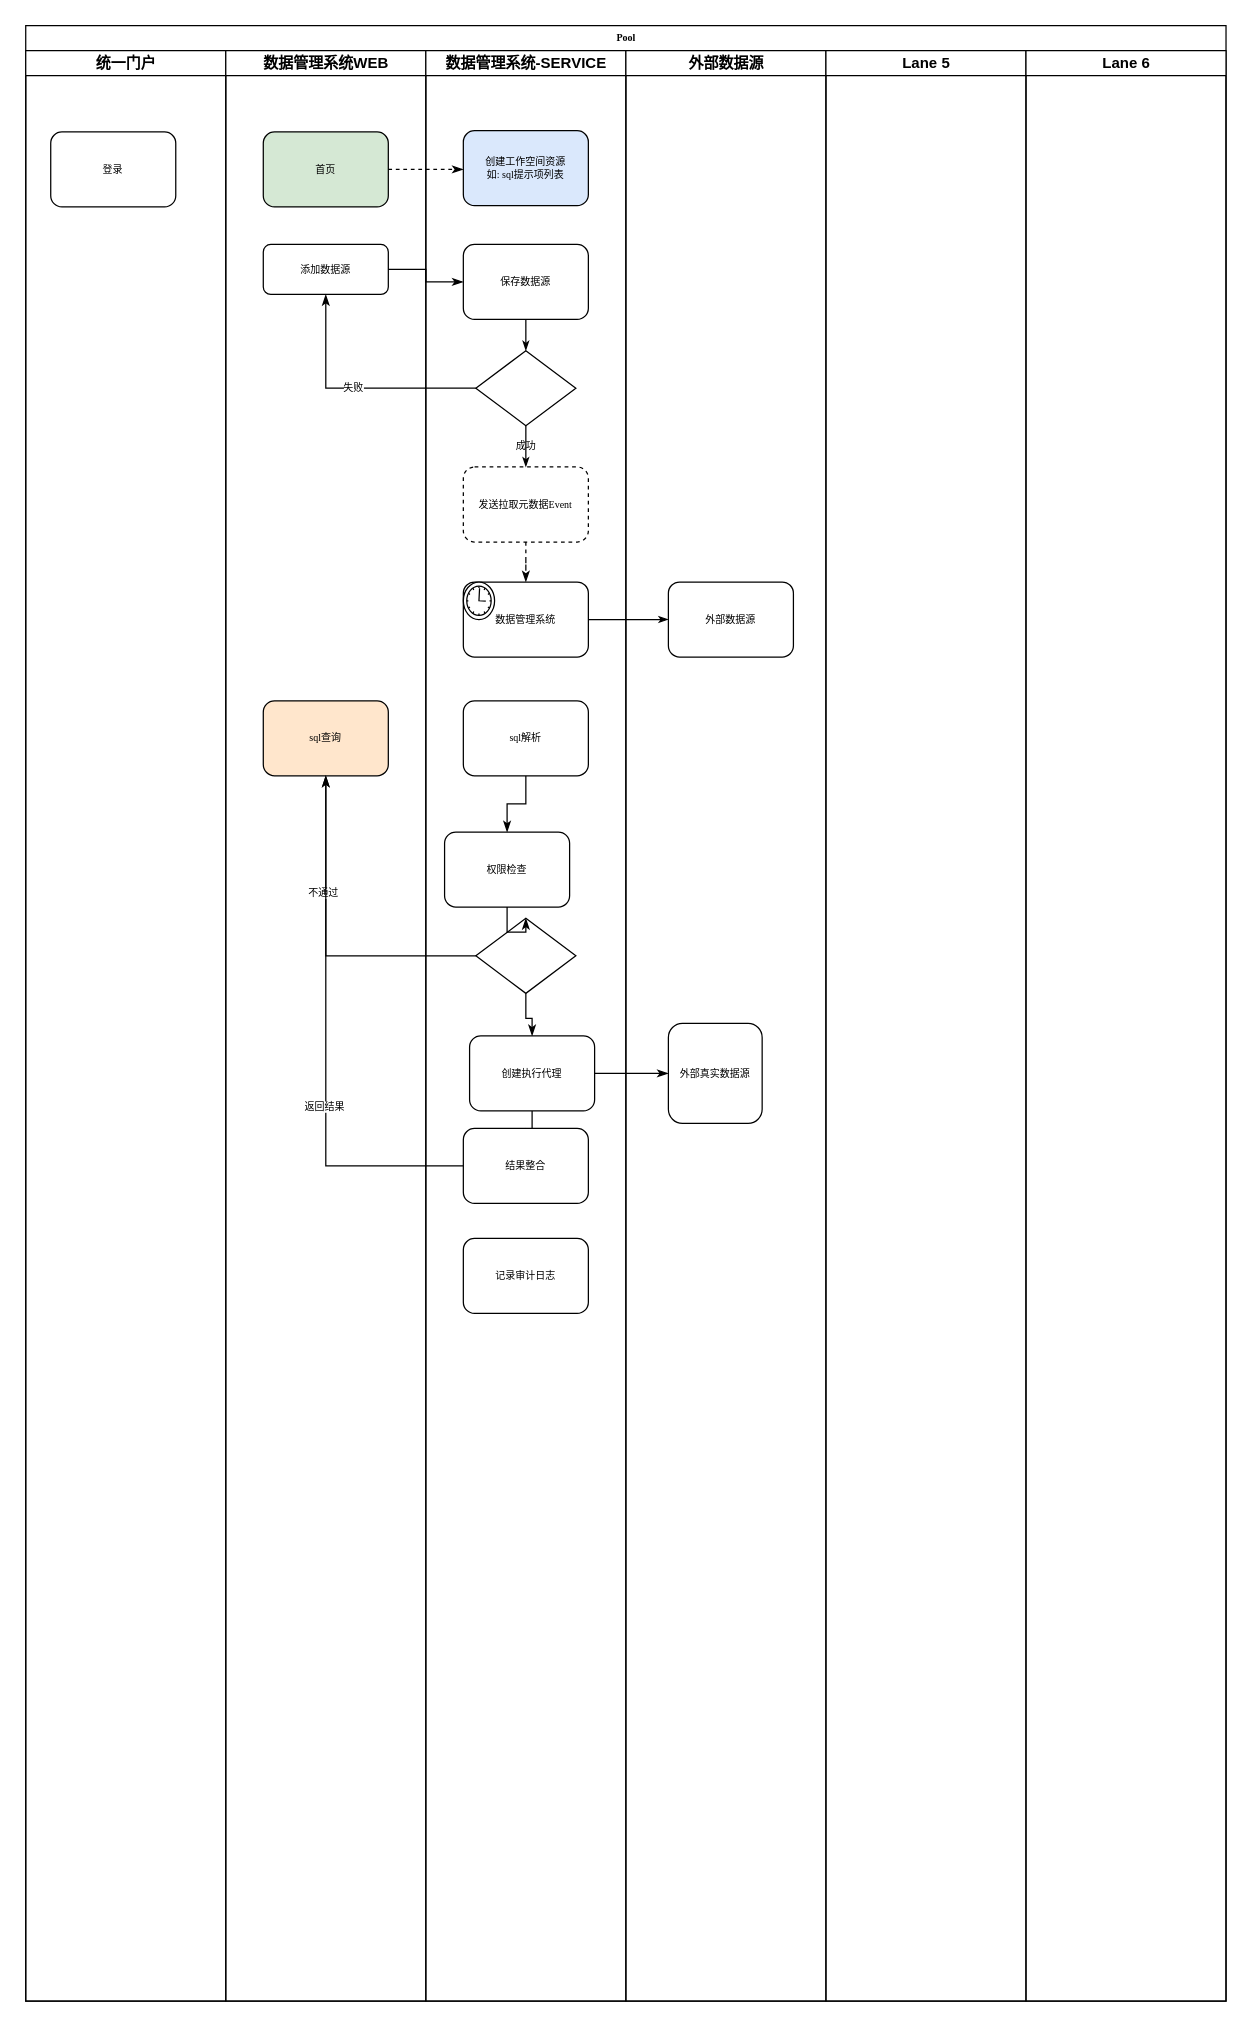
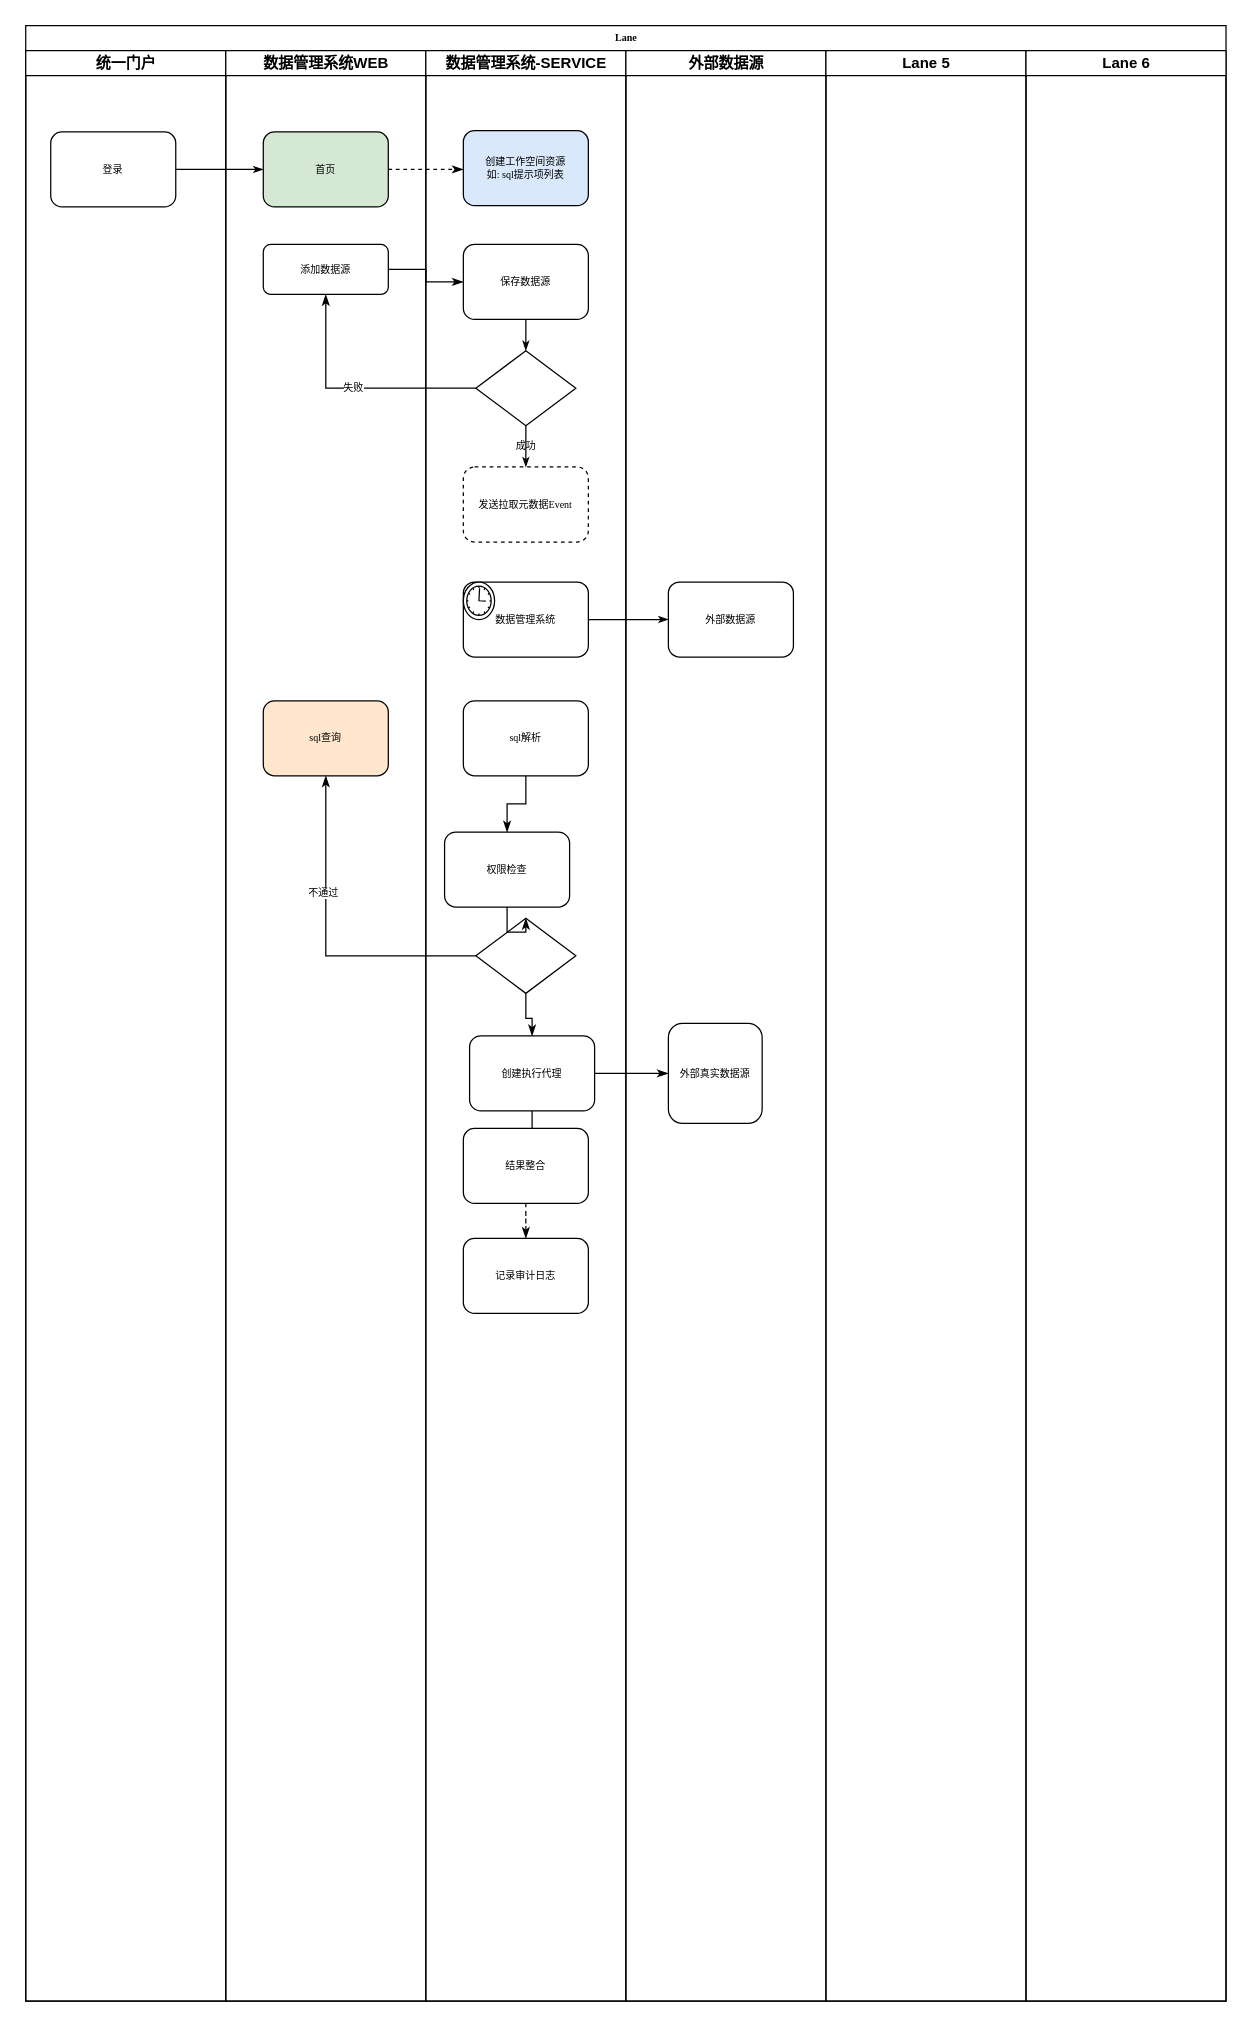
node "Pool": label "Pool" -> "Lane"
edge "登录" -> "首页": added
edge "发送拉取元数据Event" -> "数据管理系统": removed
edge "结果整合" -> "sql查询": removed, label "返回结果"
edge "结果整合" -> "记录审计日志": added
